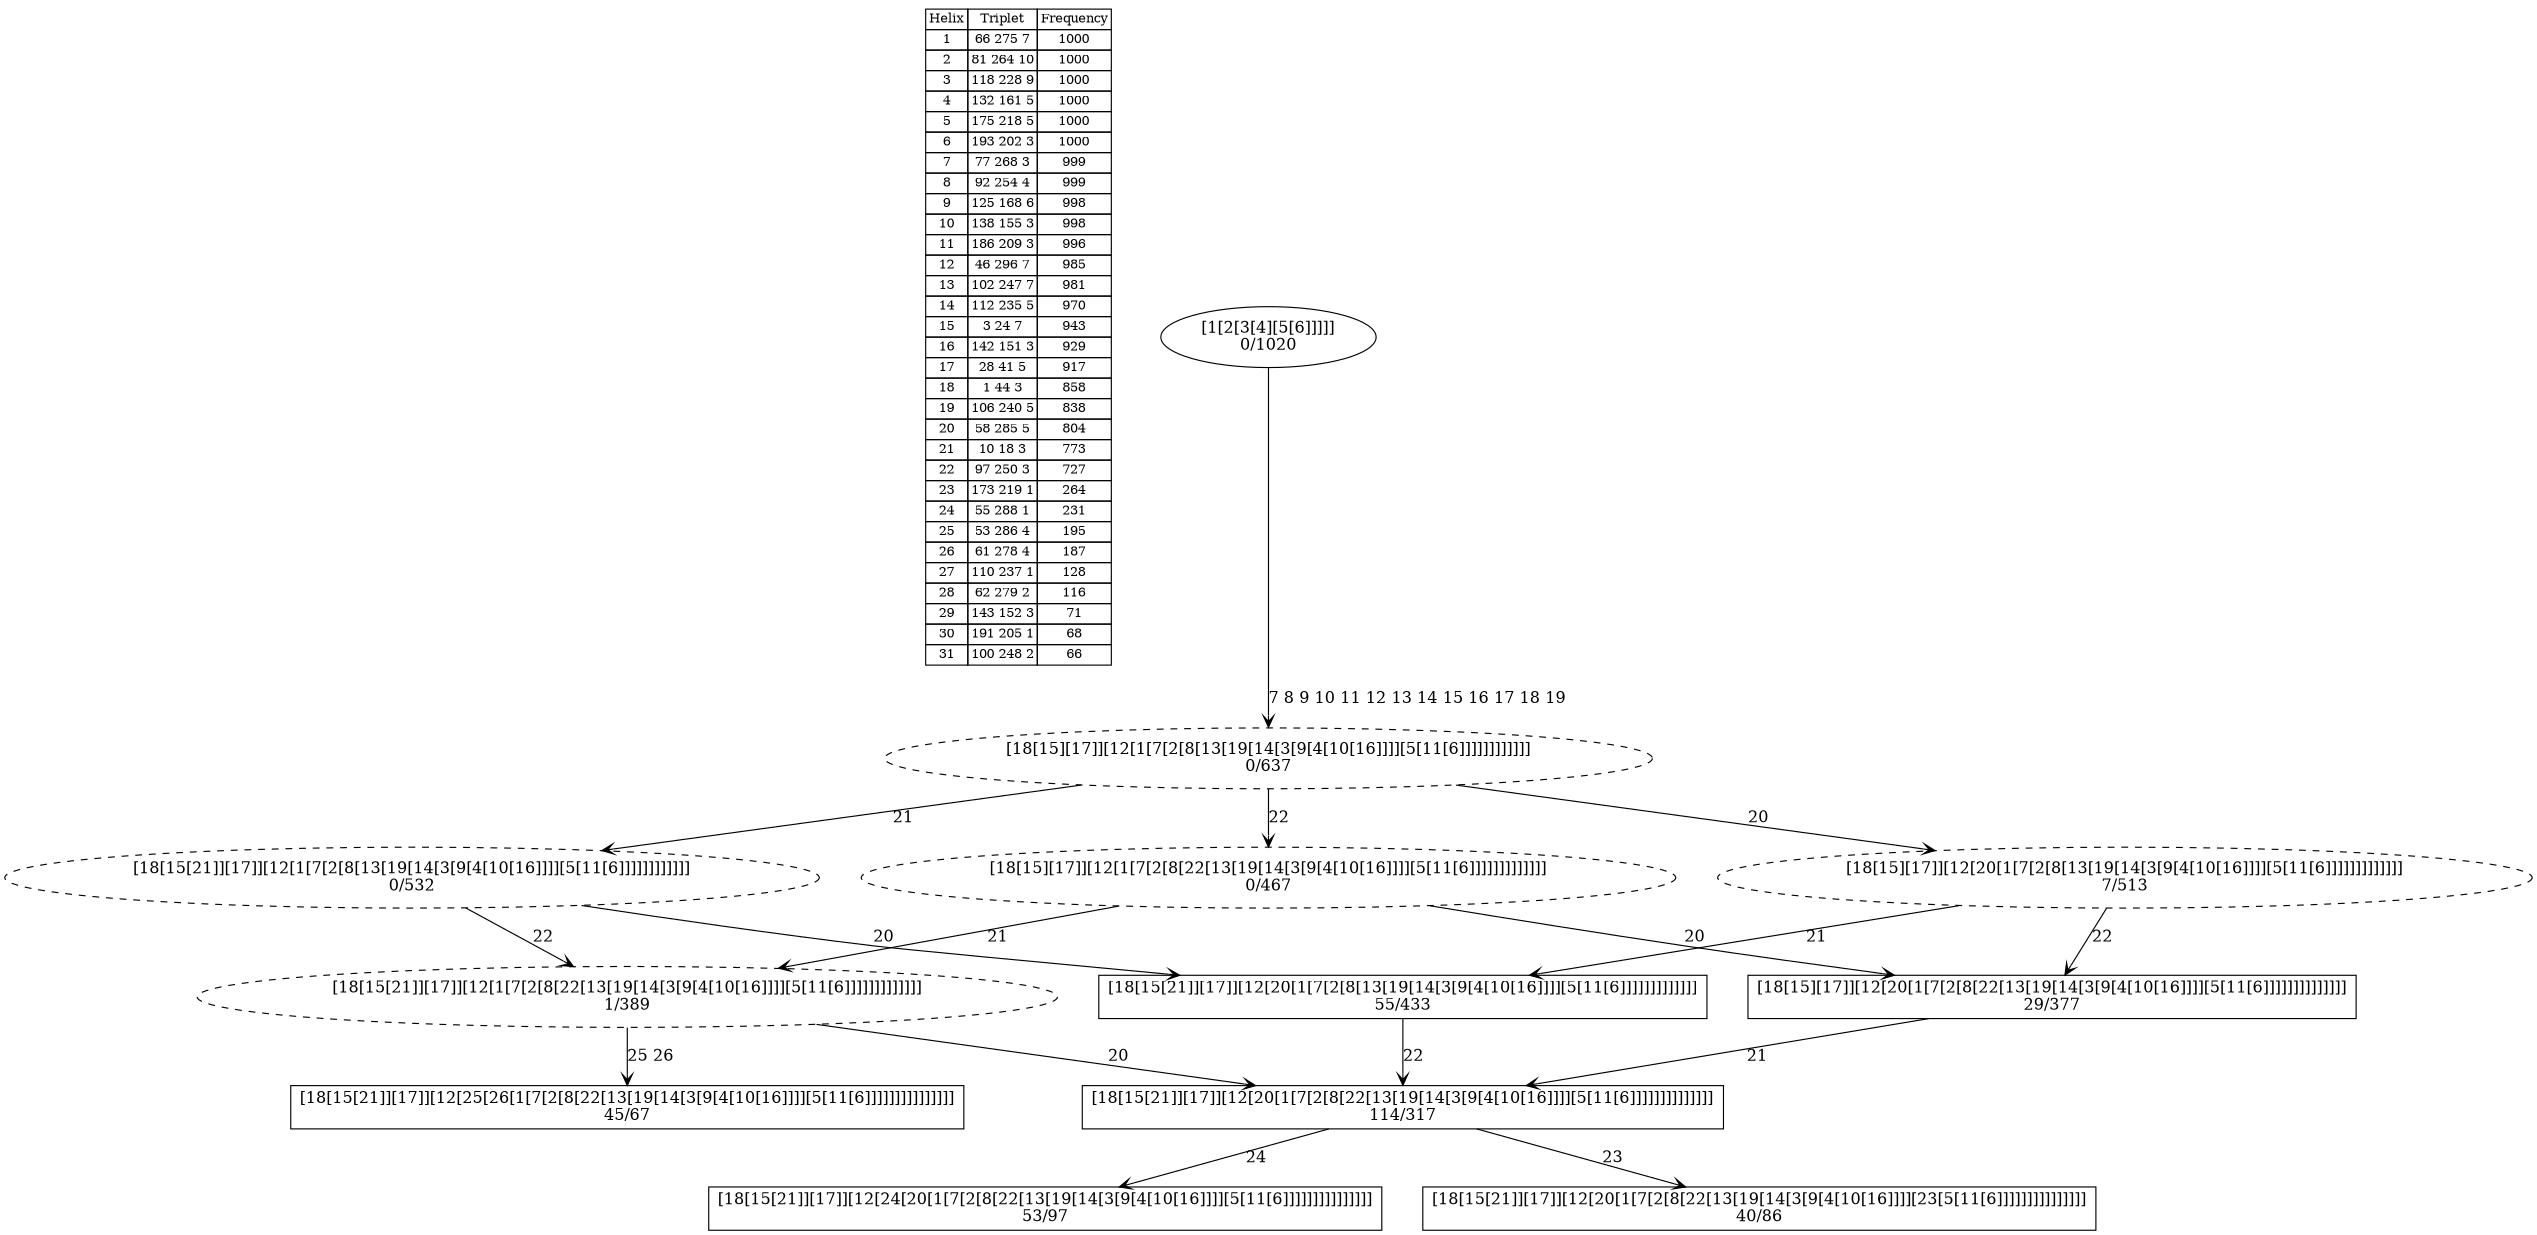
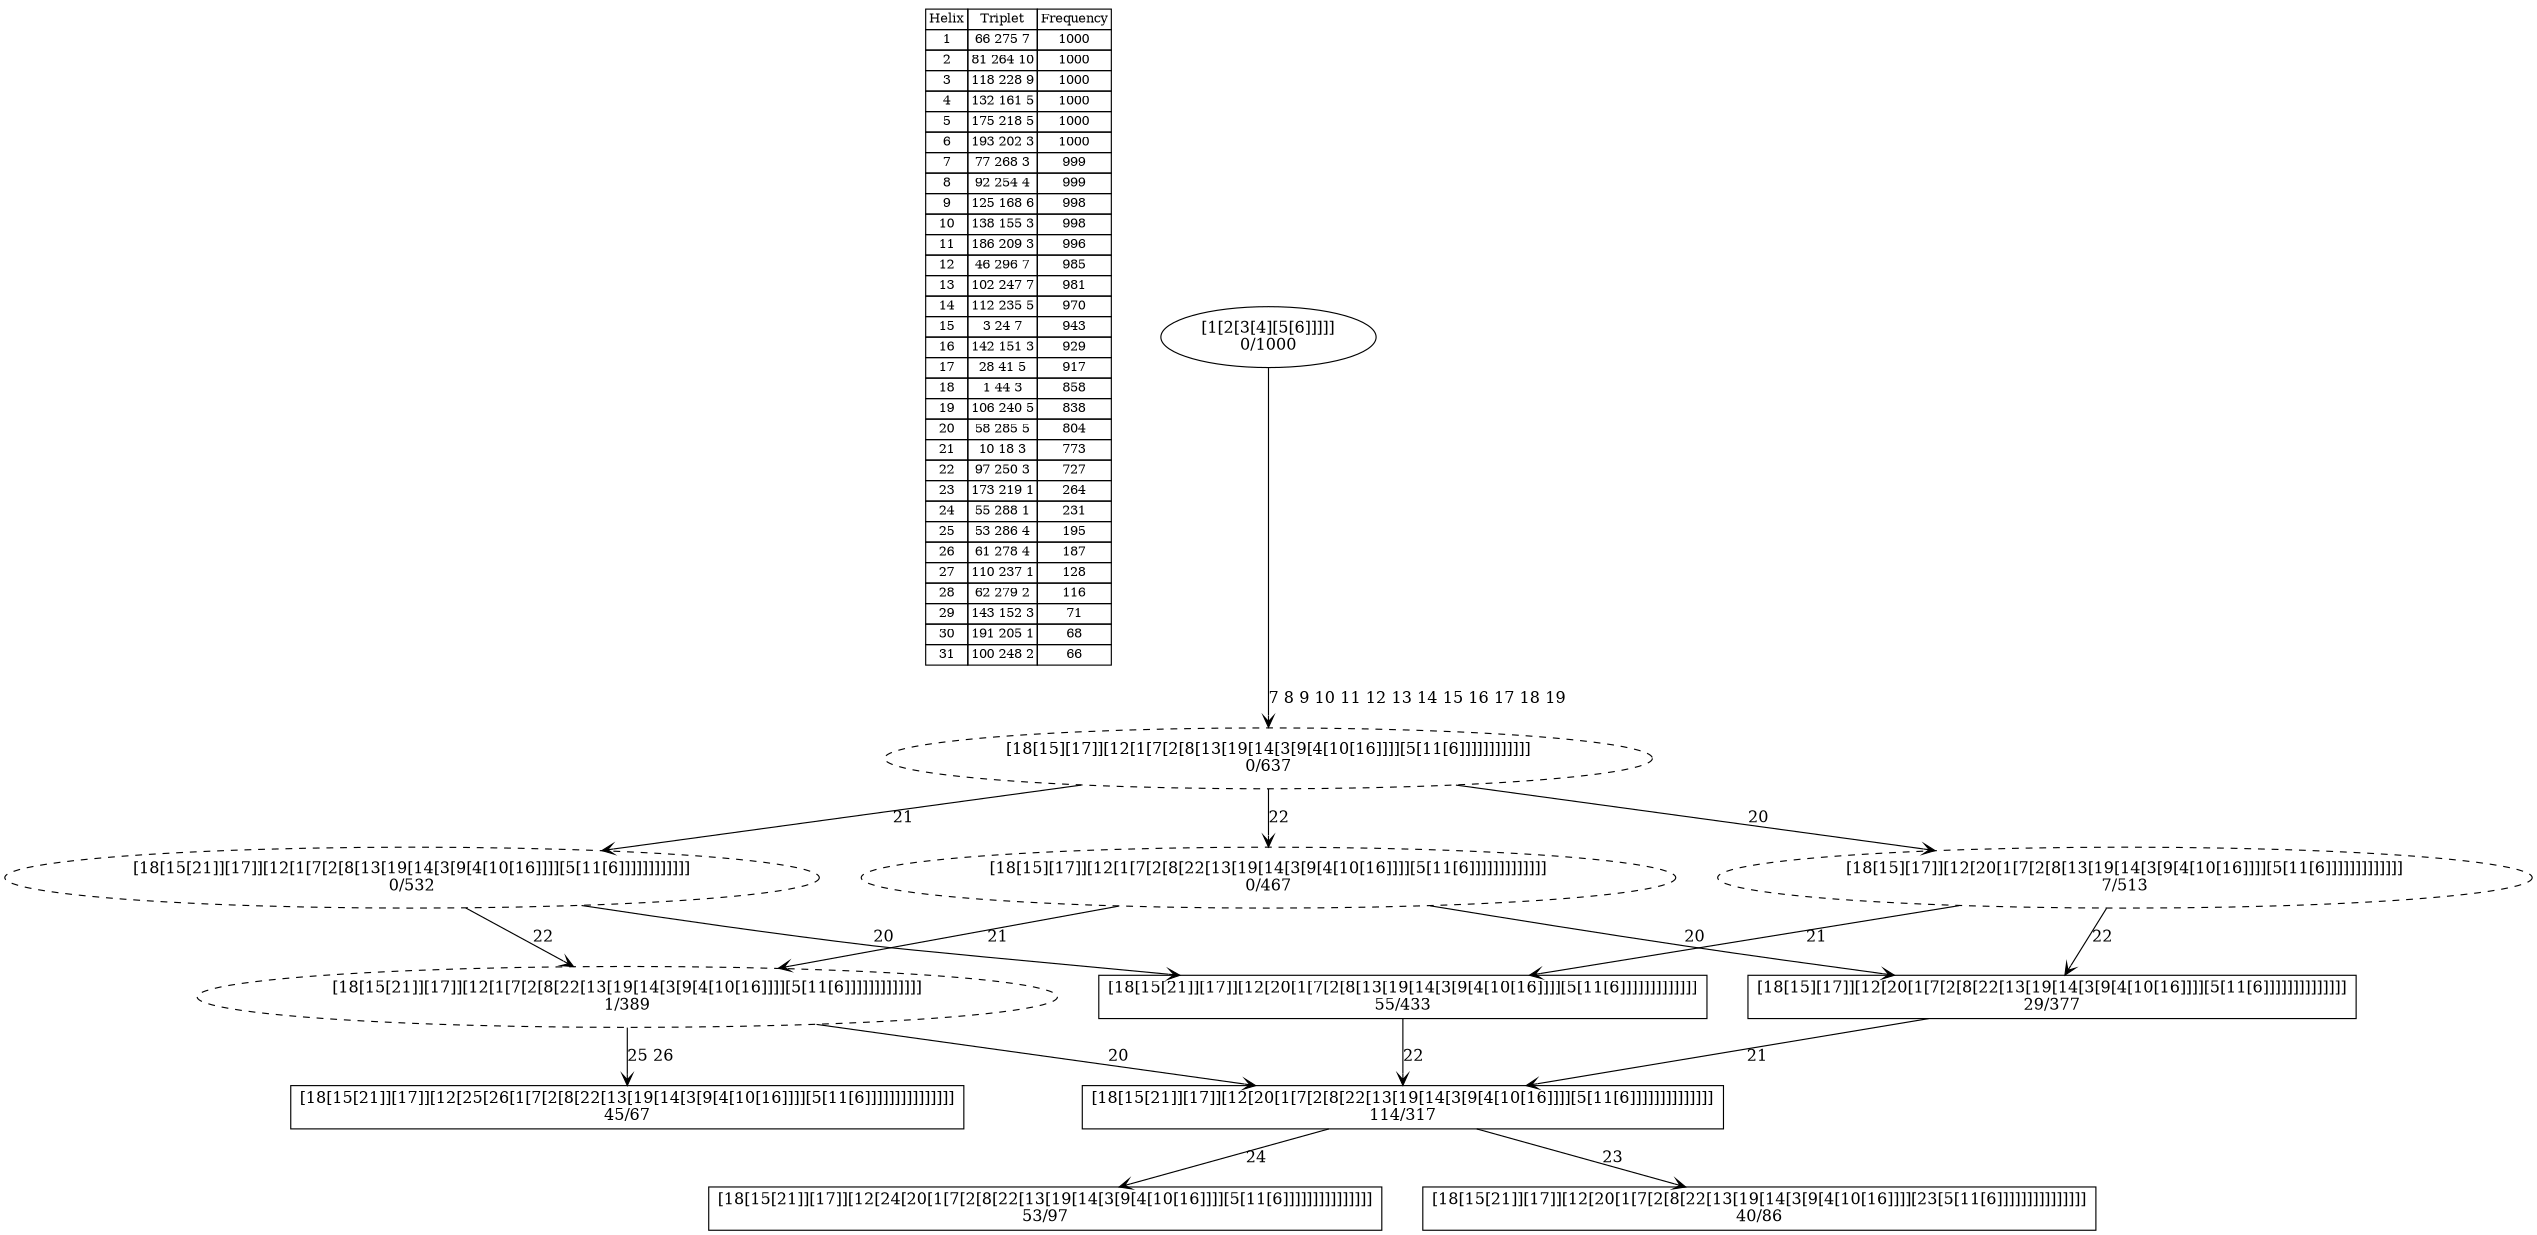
node "[1[2[3[4][5[6]]]]] 0/1020": label "[1[2[3[4][5[6]]]]] 0/1020" -> "[1[2[3[4][5[6]]]]] 0/1000"
